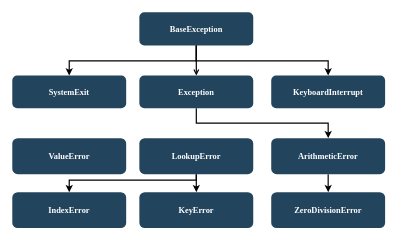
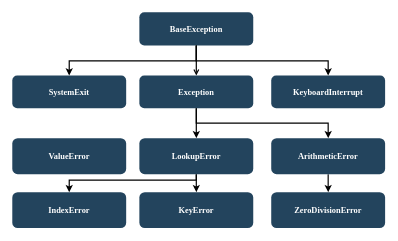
edge "Exception" -> "LookupError": added
